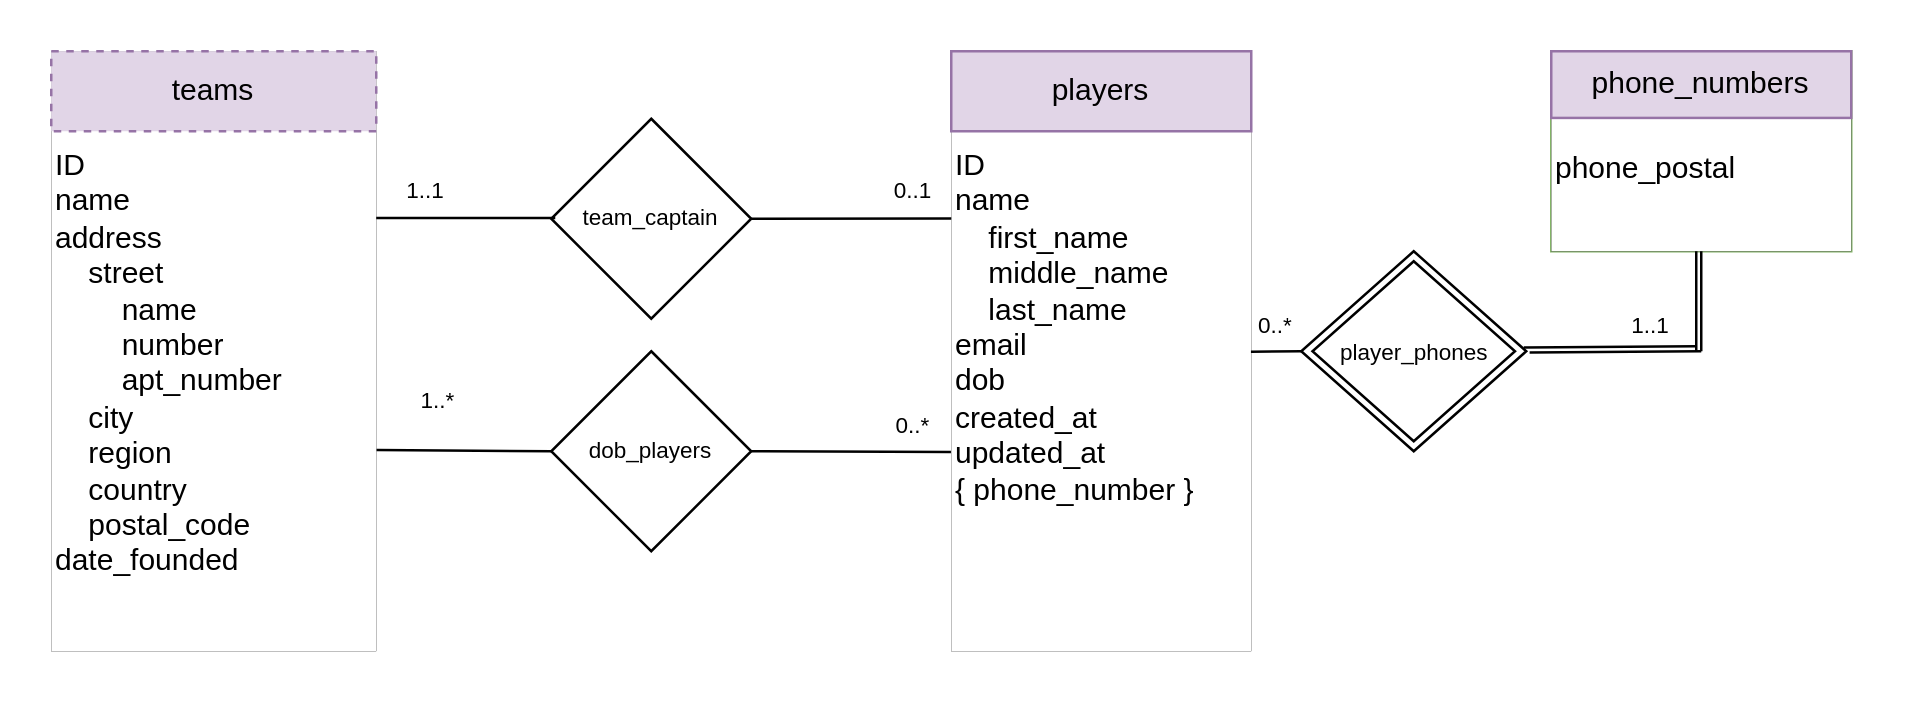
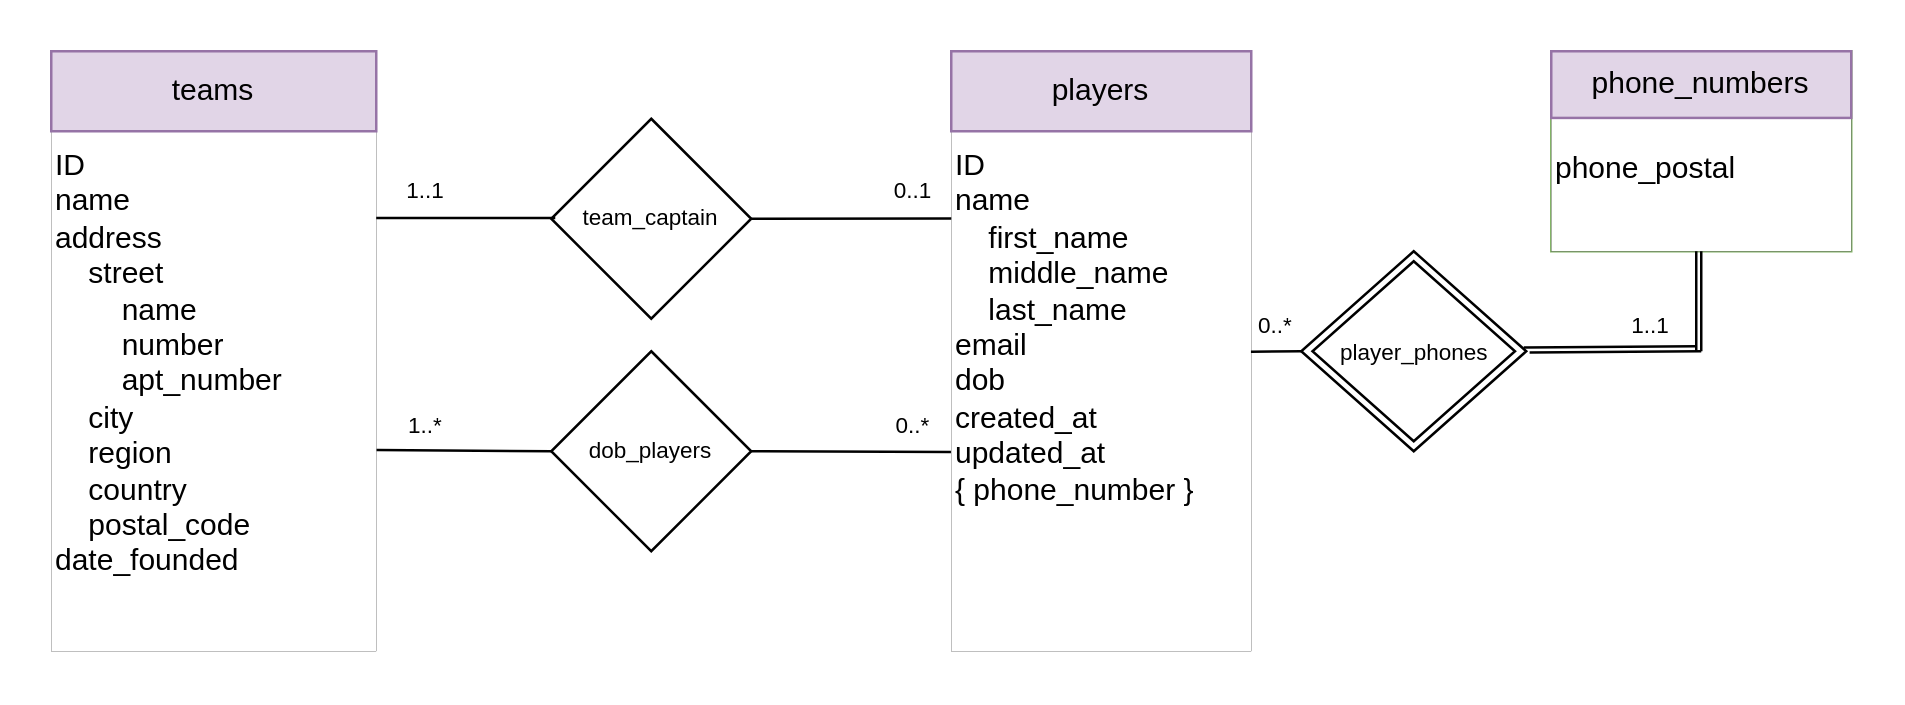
node "teams": style dashed -> solid
node "1..*": moved (439, 401) -> (426, 426)
